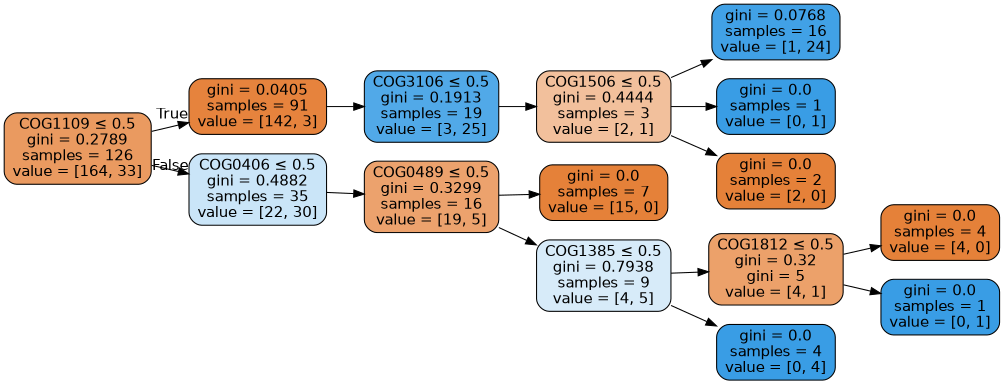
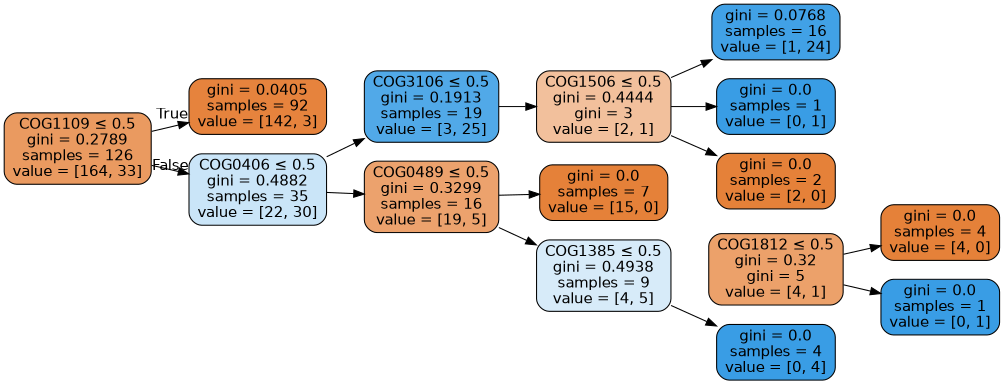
node "gini = 0.0405": text "samples = 91" -> "samples = 92"
edge "gini = 0.0405" -> "COG3106 ≤ 0.5": now "COG0406 ≤ 0.5" -> "COG3106 ≤ 0.5"
node "COG1506 ≤ 0.5": text "samples = 3" -> "gini = 3"
node "COG1385 ≤ 0.5": text "gini = 0.7938" -> "gini = 0.4938"
edge "COG1385 ≤ 0.5" -> "COG1812 ≤ 0.5": removed
